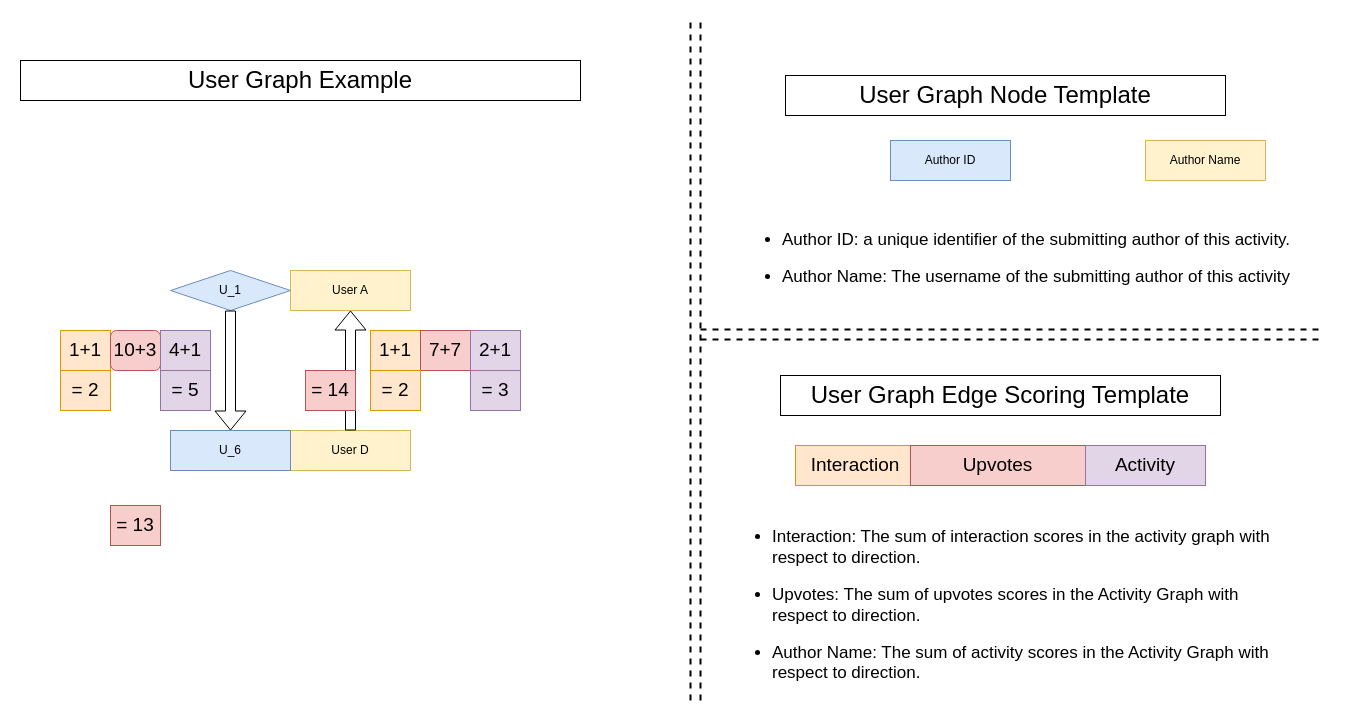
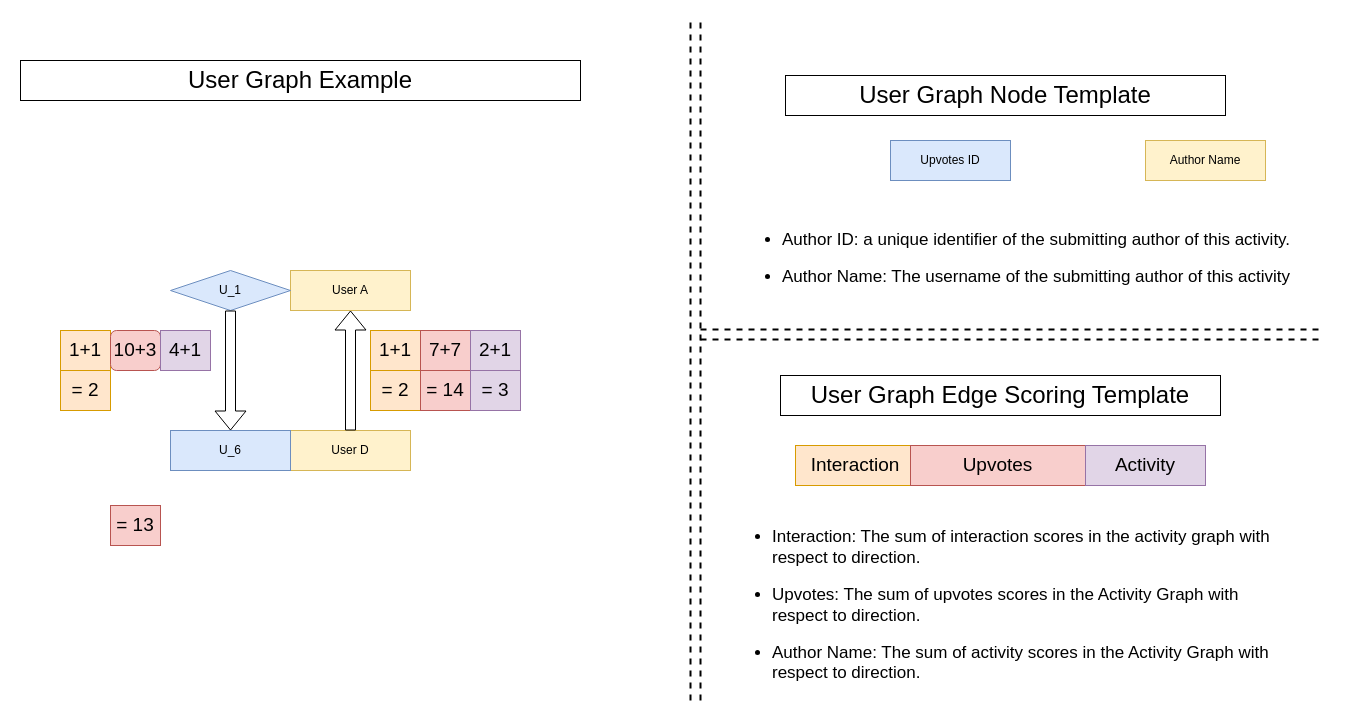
node "Author ID": label "Author ID" -> "Upvotes ID"
node "= 5": removed
node "= 14": moved (331, 391) -> (446, 391)
